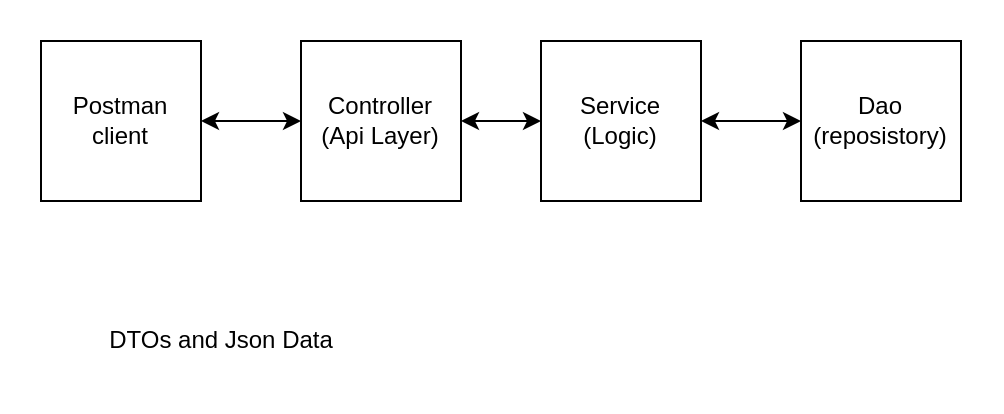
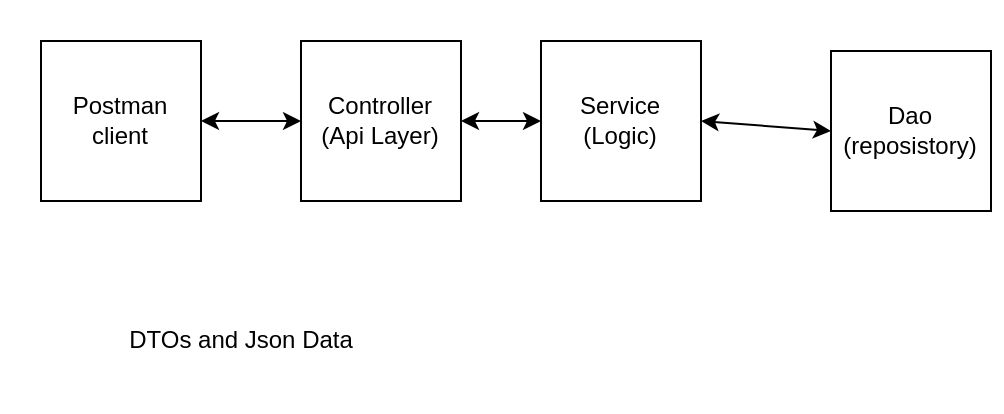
node "Dao (reposistory)": moved (881, 121) -> (911, 131)
node "DTOs and Json Data": moved (221, 341) -> (241, 341)
